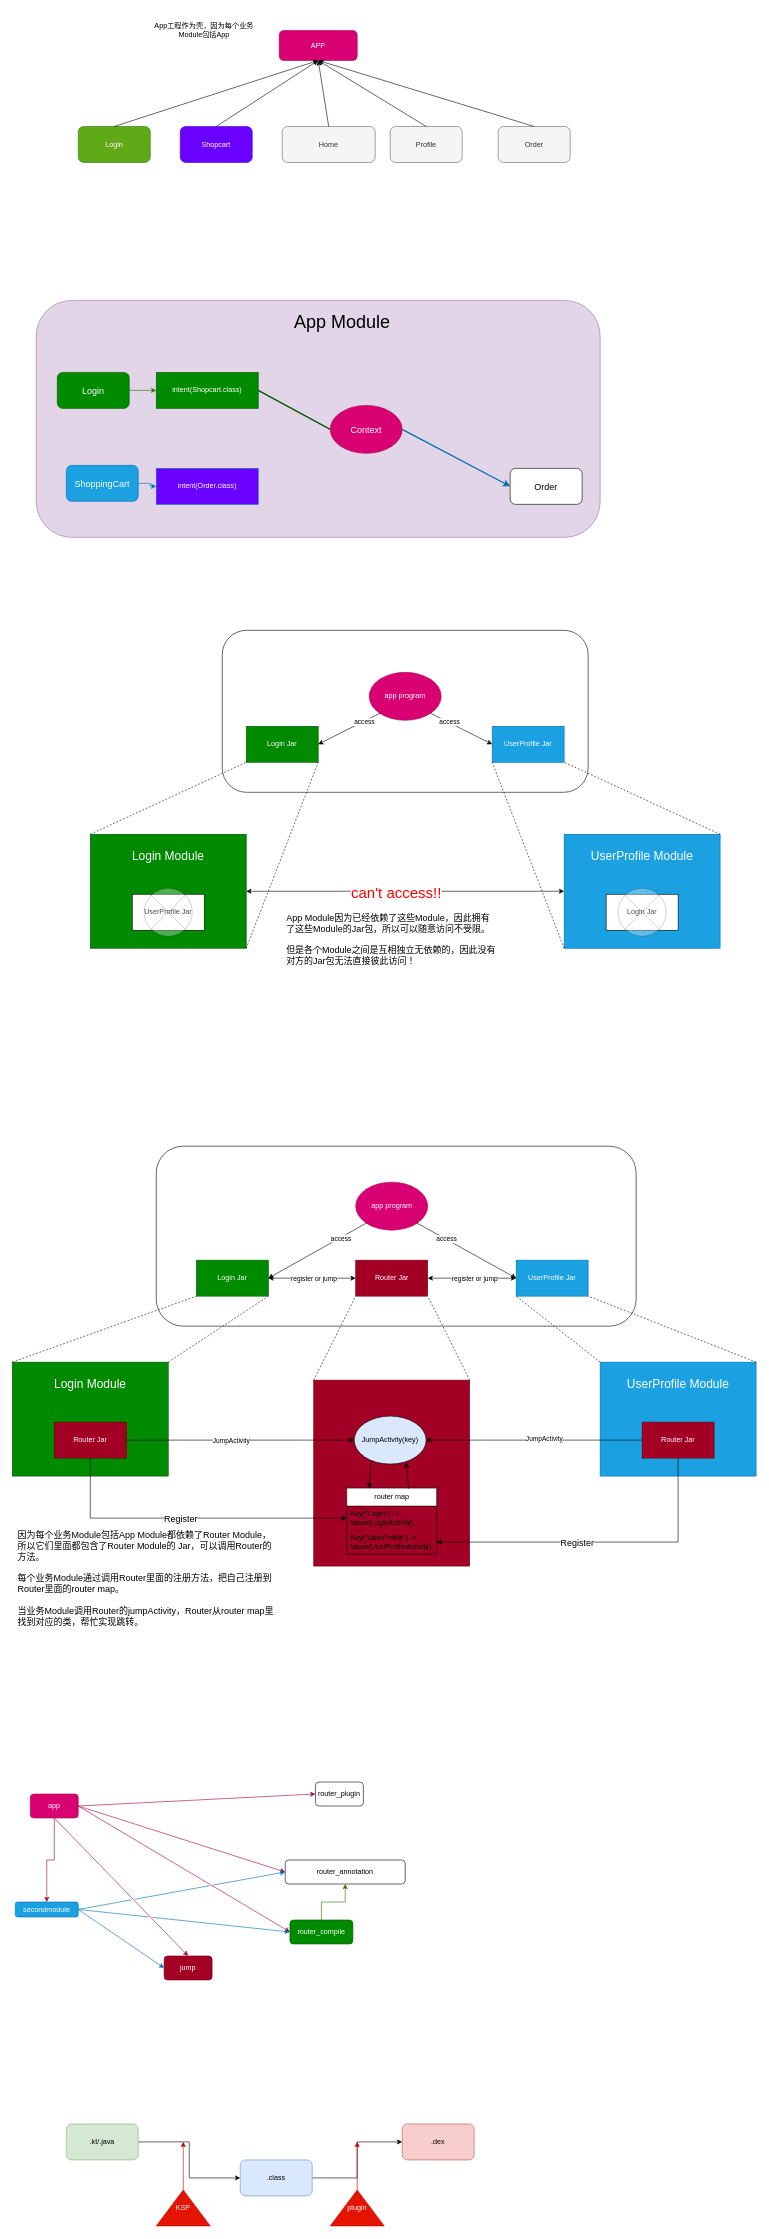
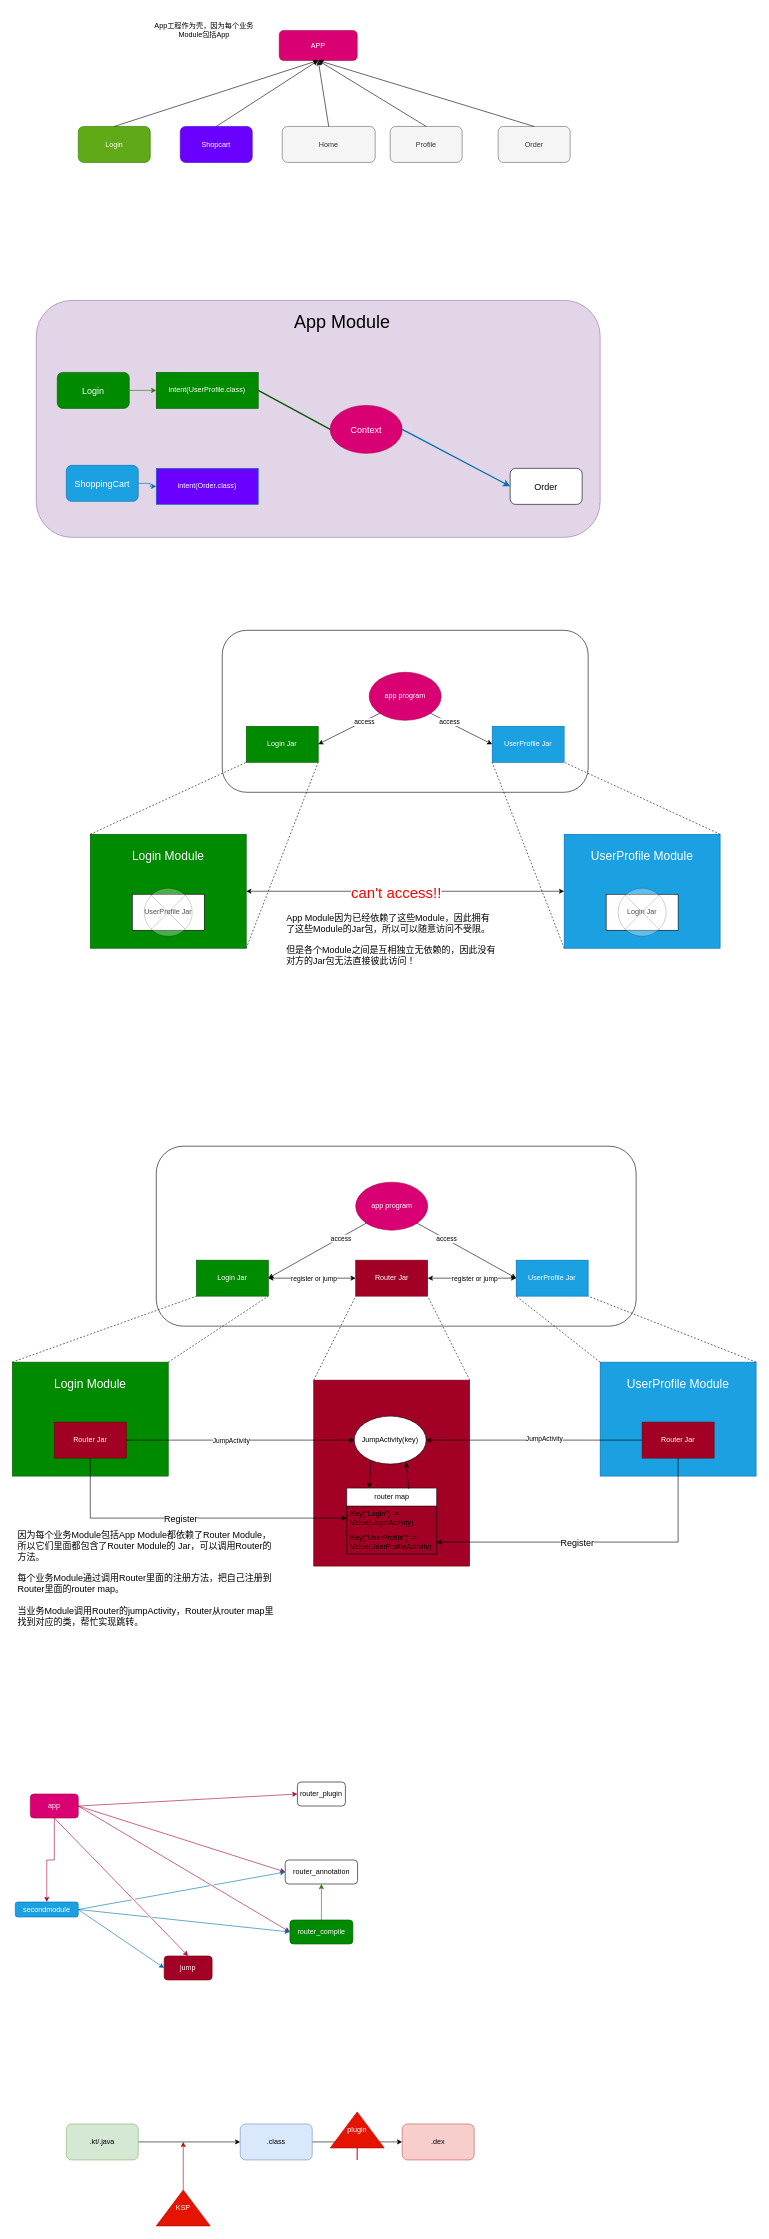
node "intent(Shopcart.class)": label "intent(Shopcart.class)" -> "intent(UserProfile.class)"
node "JumpActivity(key)": fillcolor #dae8fc -> #ffffff
node "router_plugin": moved (339, 1794) -> (321, 1794)
node "router_annotation": size 120x24 -> 72x24
node ".class": moved (276, 2178) -> (276, 2142)
node "plugin": moved (357, 2208) -> (357, 2130)
